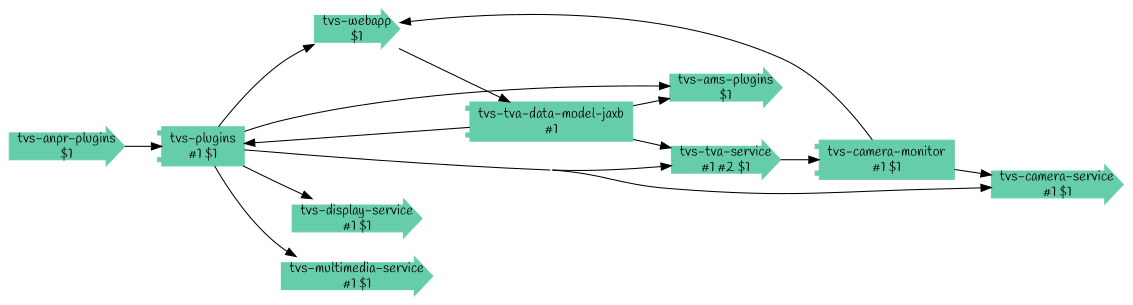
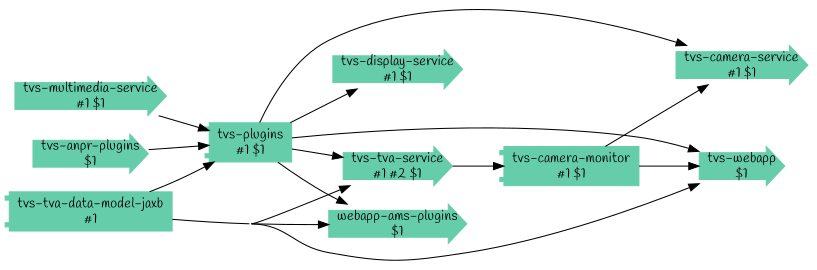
edge "tvs-webapp $1" -> "tvs-tva-data-model-jaxb #1": reversed
node "tvs-ams-plugins $1": label "tvs-ams-plugins $1" -> "webapp-ams-plugins $1"
edge "tvs-plugins #1 $1" -> "tvs-multimedia-service #1 $1": reversed
